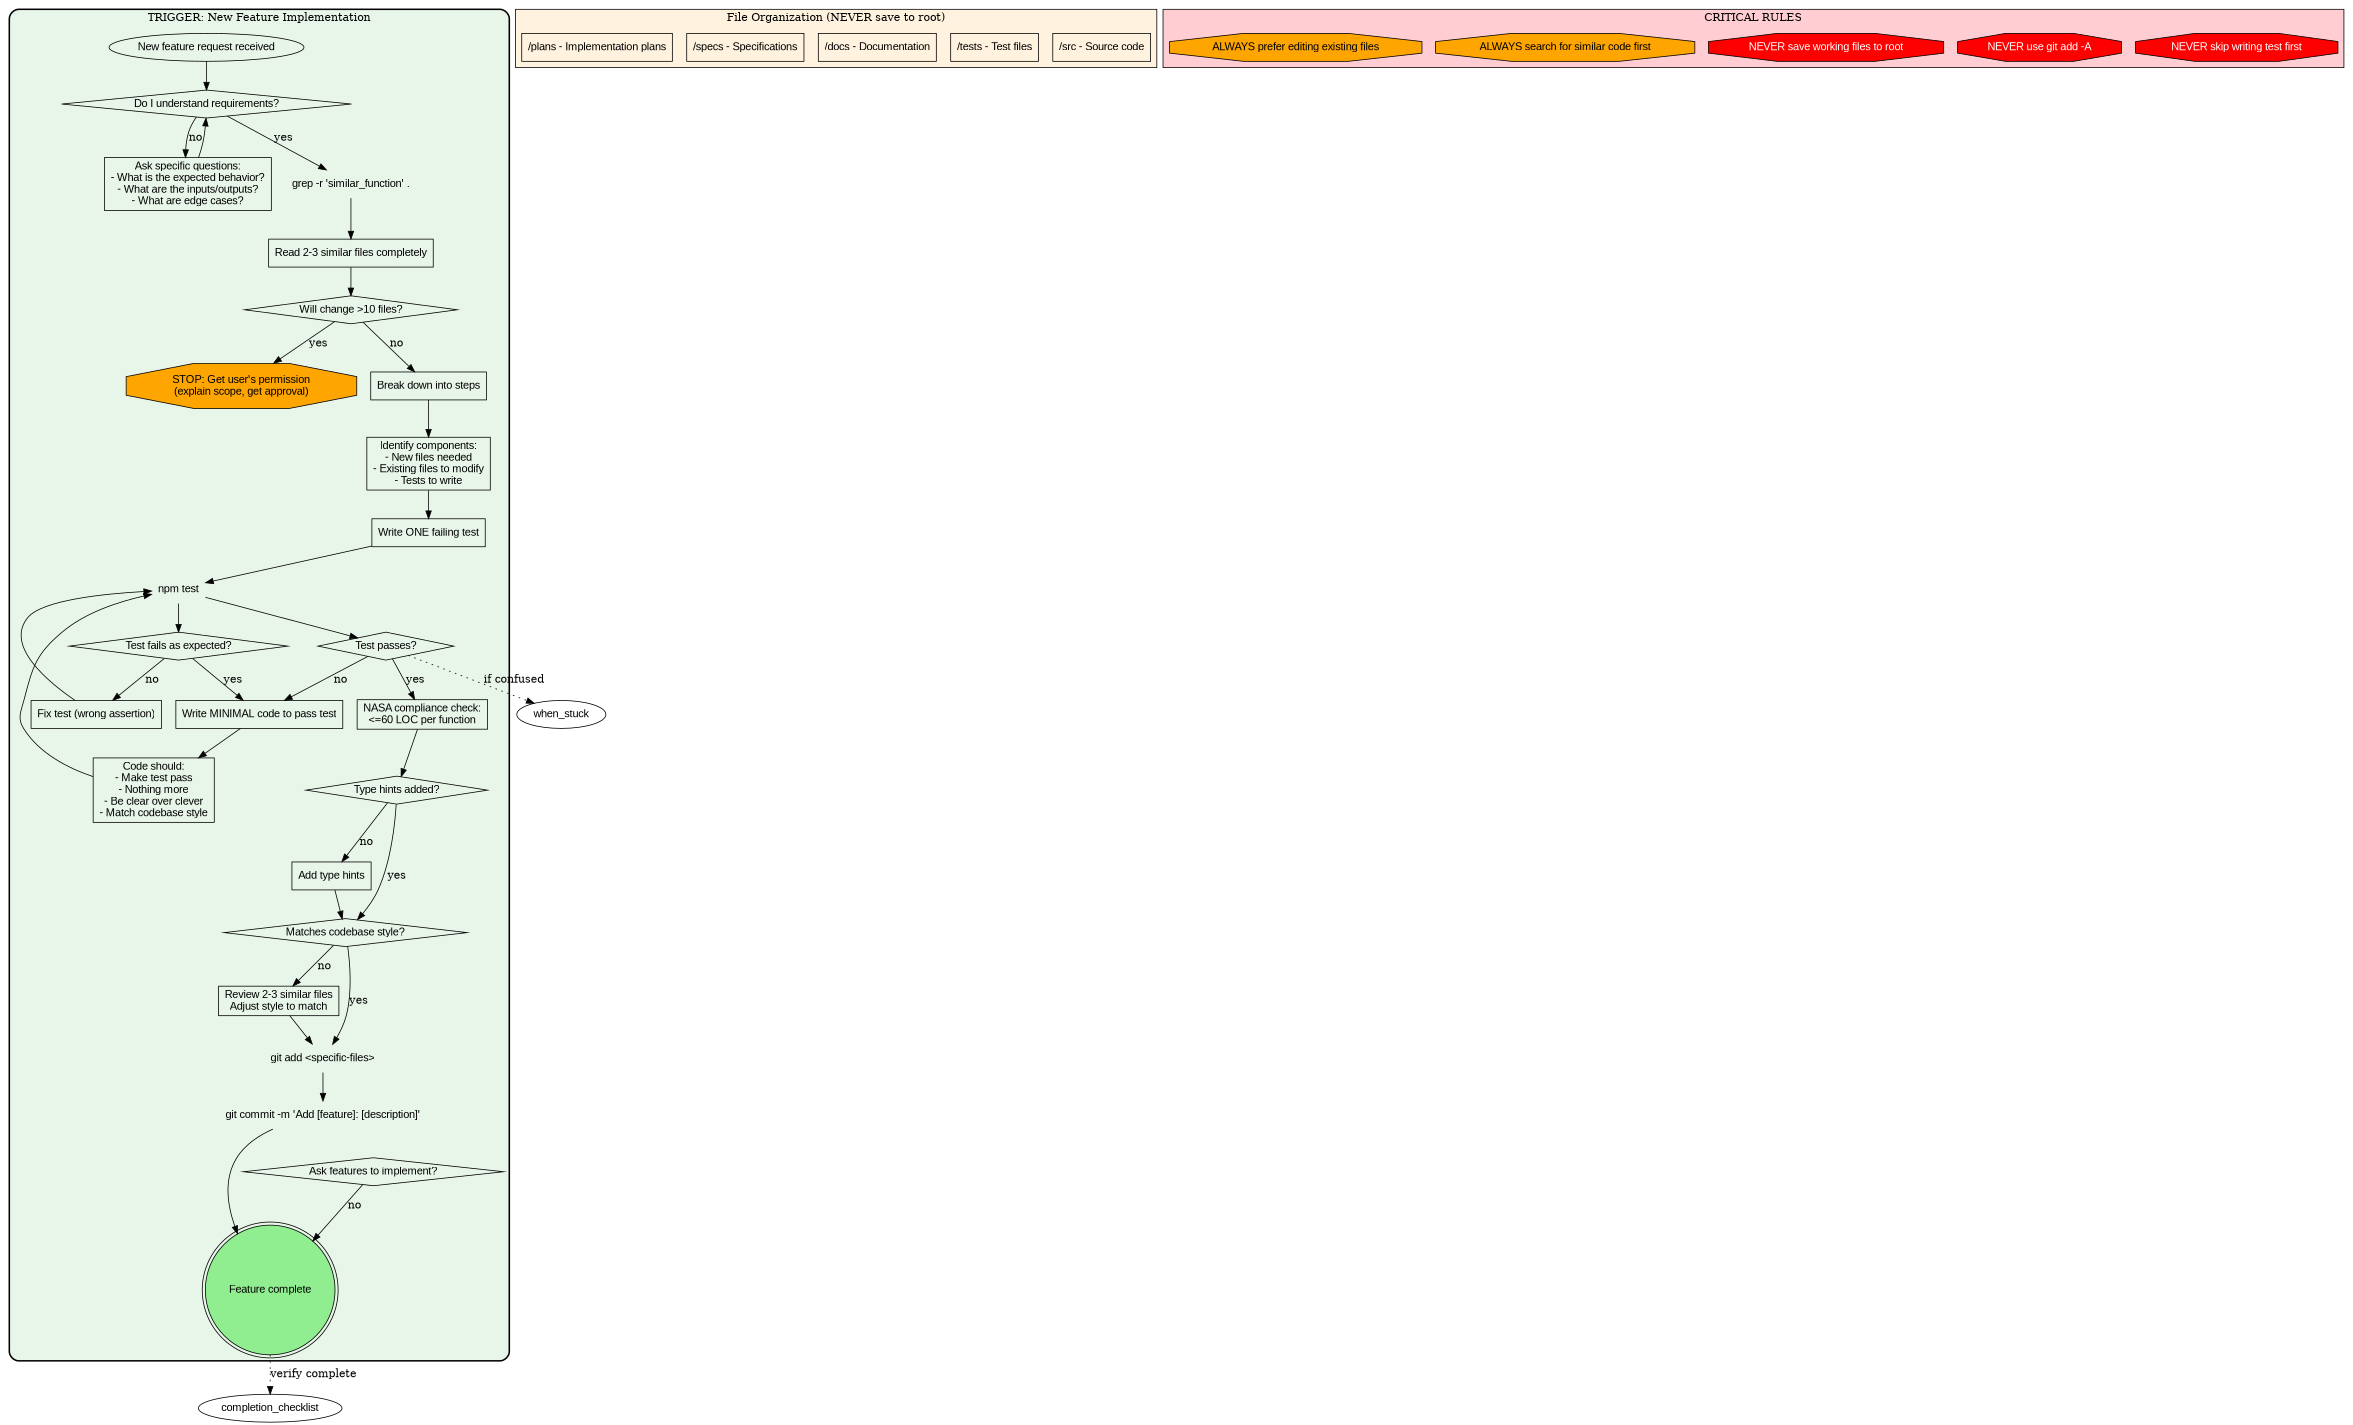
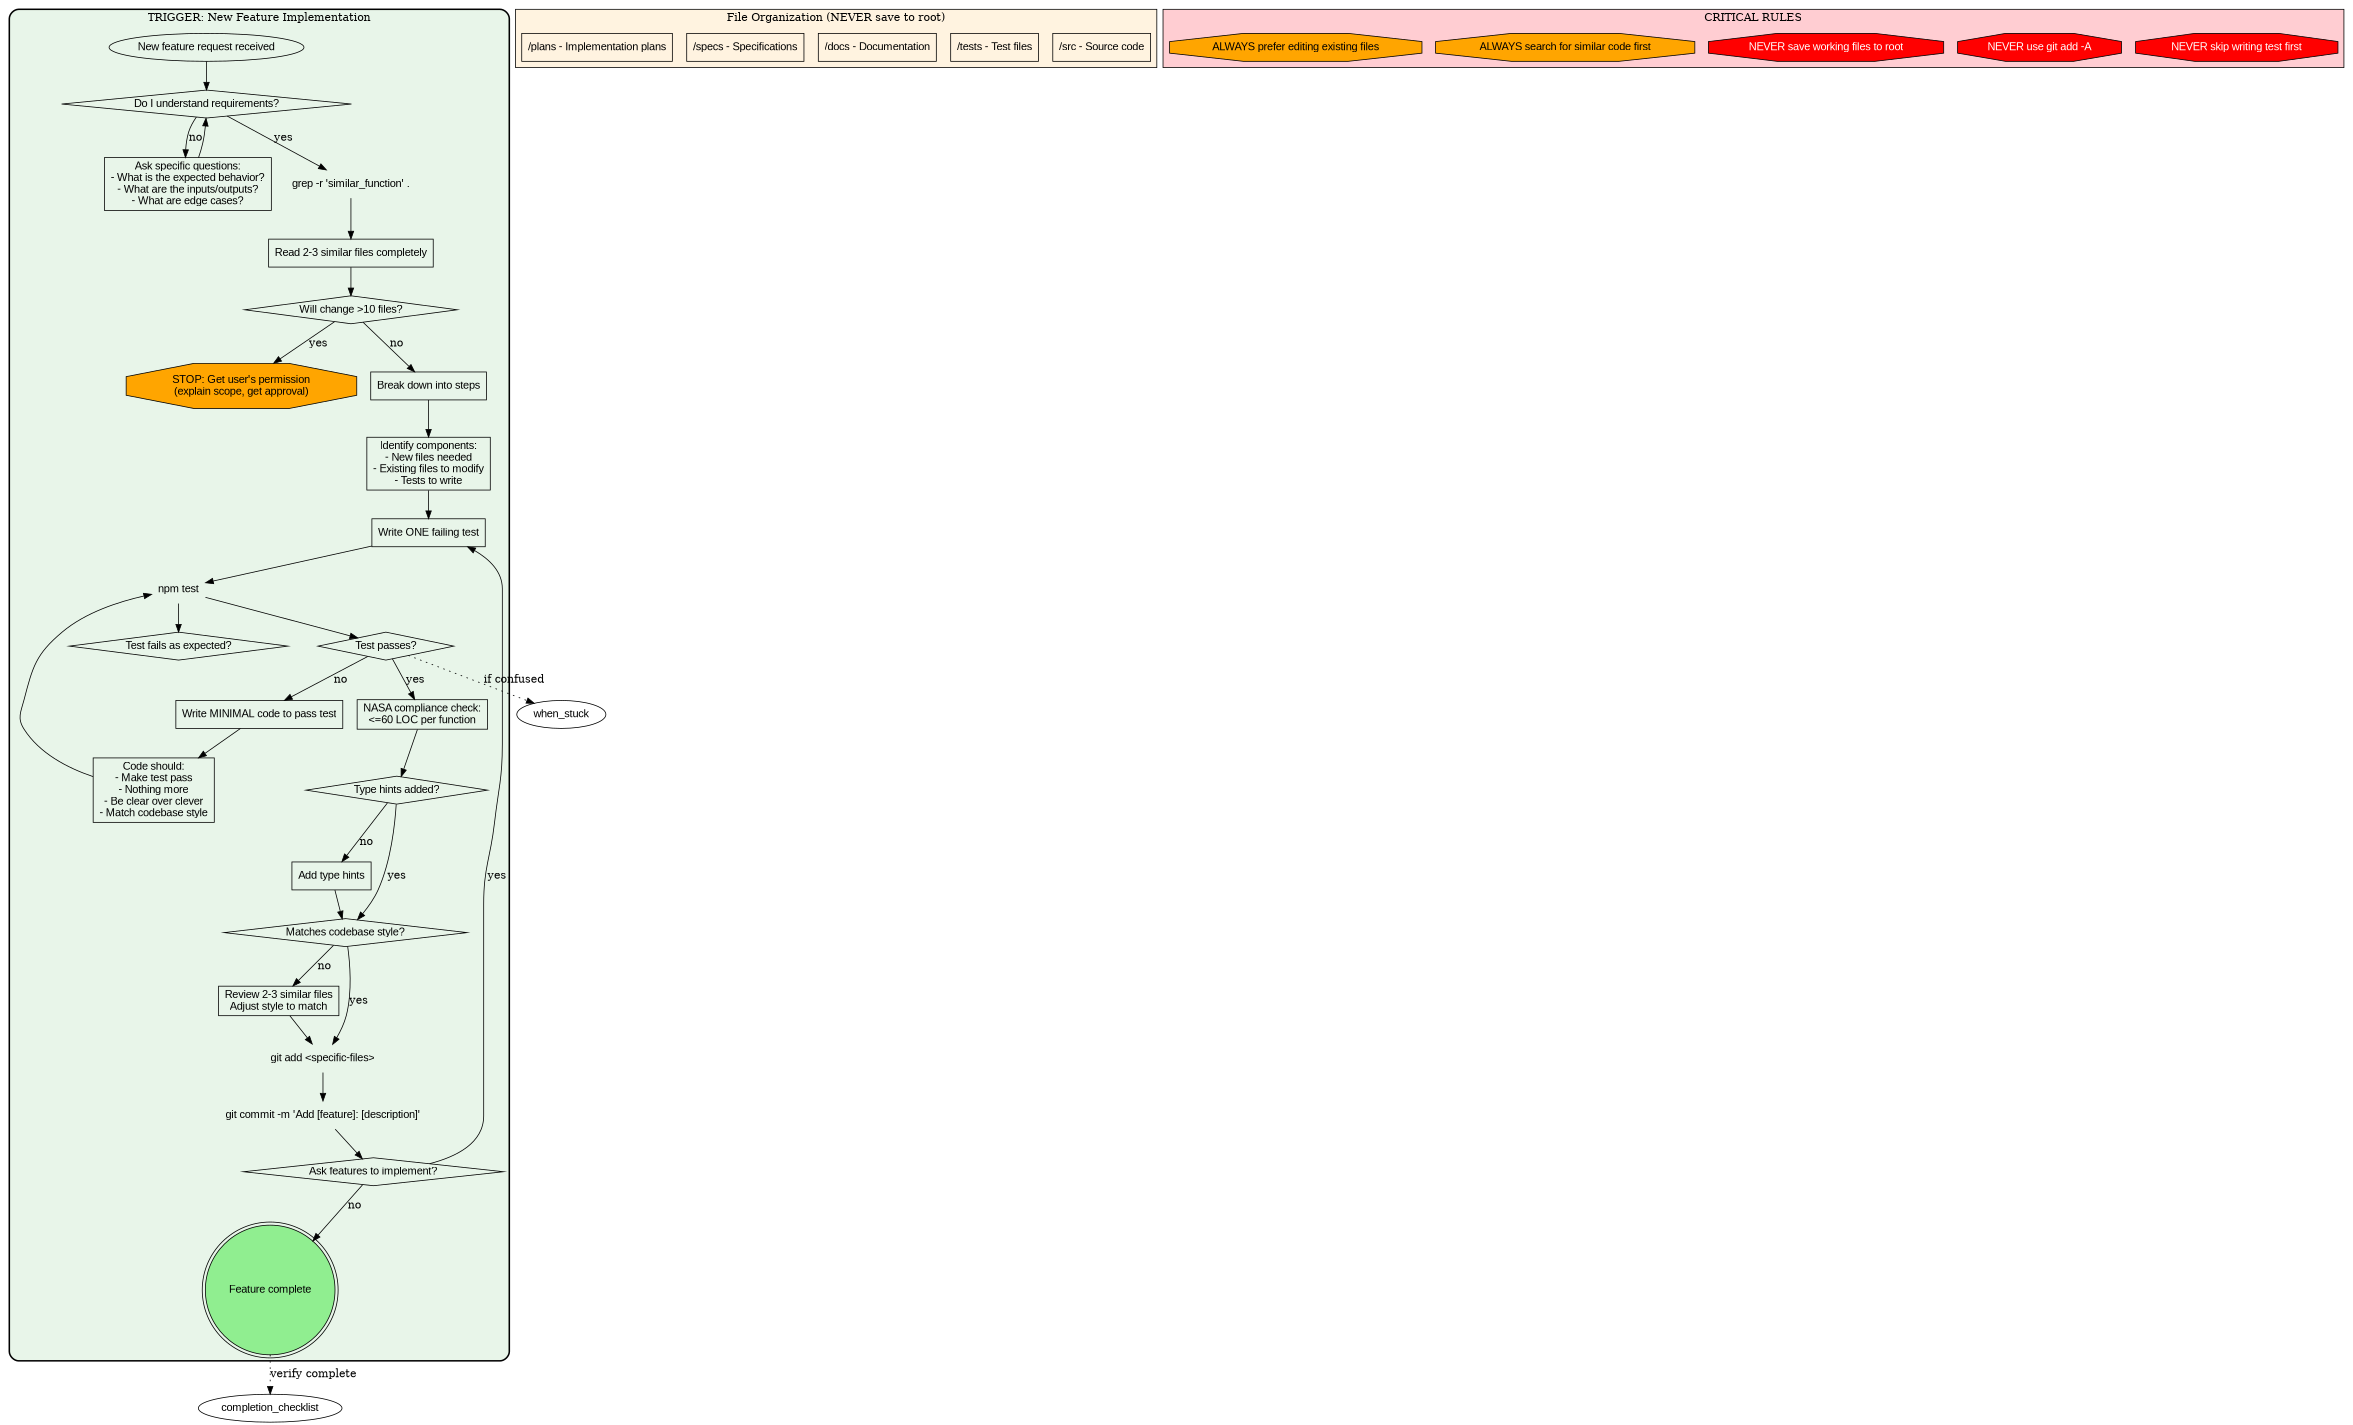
edge "Test fails as expected?" -> "Write MINIMAL code to pass test": removed, label "yes"
node "Fix test (wrong assertion)": removed
edge "Ask features to implement?" -> "Write ONE failing test": added, label "yes"
edge "git commit -m 'Add [feature]: [description]'" -> "Feature complete": now "git commit -m 'Add [feature]: [description]'" -> "Ask features to implement?"
